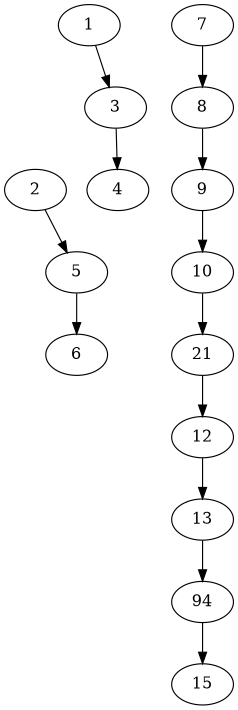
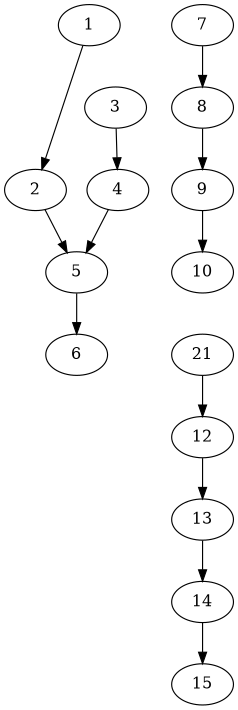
edge "1" -> "3": now "1" -> "2"
edge "4" -> "5": added
edge "10" -> "21": removed
node "94": label "94" -> "14"
